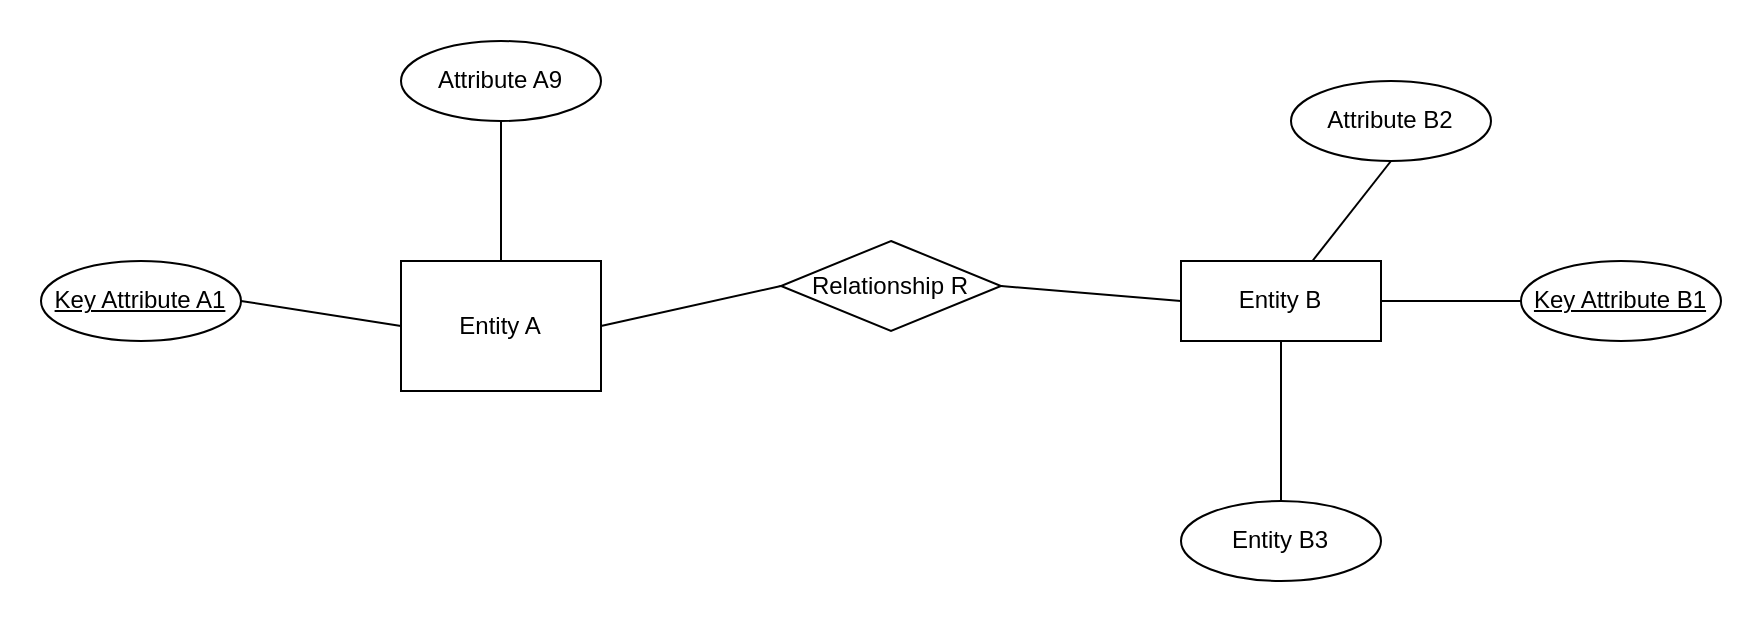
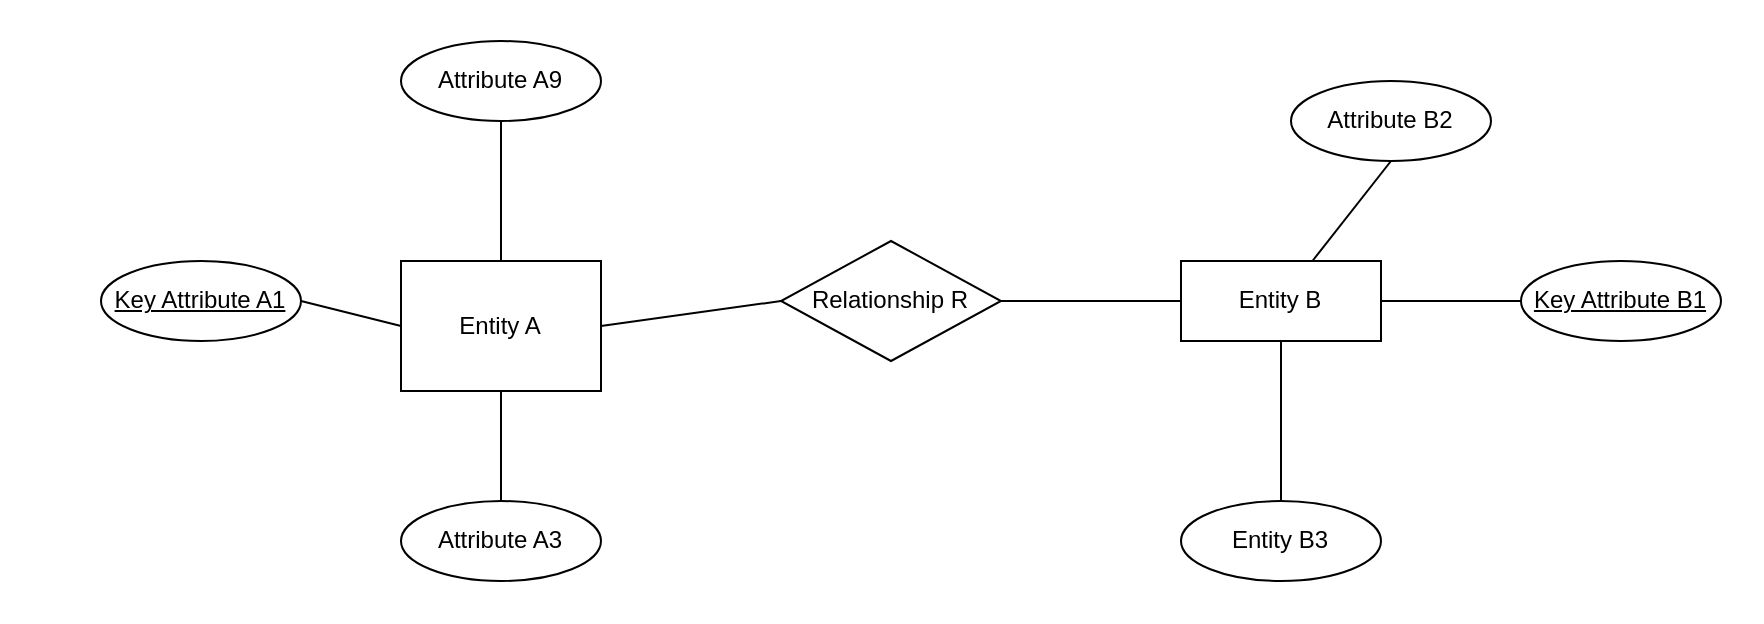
node "Relationship R": size 220x90 -> 220x120
node "Key Attribute A1": moved (141, 301) -> (201, 301)
edge "Entity A" -- "Attribute A3": added
node "Attribute A3": added
